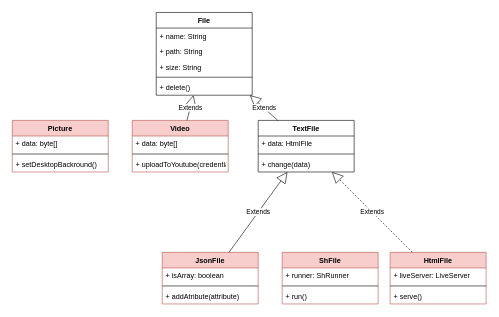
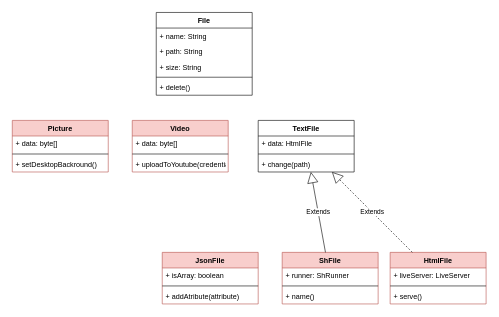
edge "TextFile" -> "File": removed, label "Extends"
edge "Video" -> "File": removed, label "Extends"
node "+ change(data)": label "+ change(data)" -> "+ change(path)"
edge "JsonFile" -> "TextFile": removed, label "Extends"
edge "ShFile" -> "TextFile": added, label "Extends"
node "+ run()": label "+ run()" -> "+ name()"
